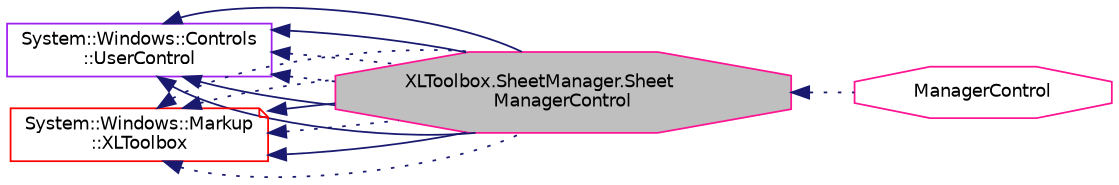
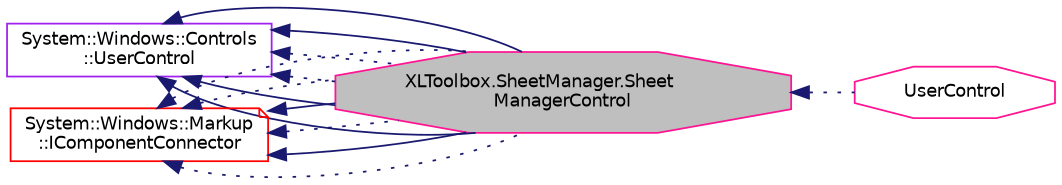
node "ManagerControl": label "ManagerControl" -> "UserControl"
node "System::Windows::Markup ::XLToolbox": label "System::Windows::Markup ::XLToolbox" -> "System::Windows::Markup ::IComponentConnector"
